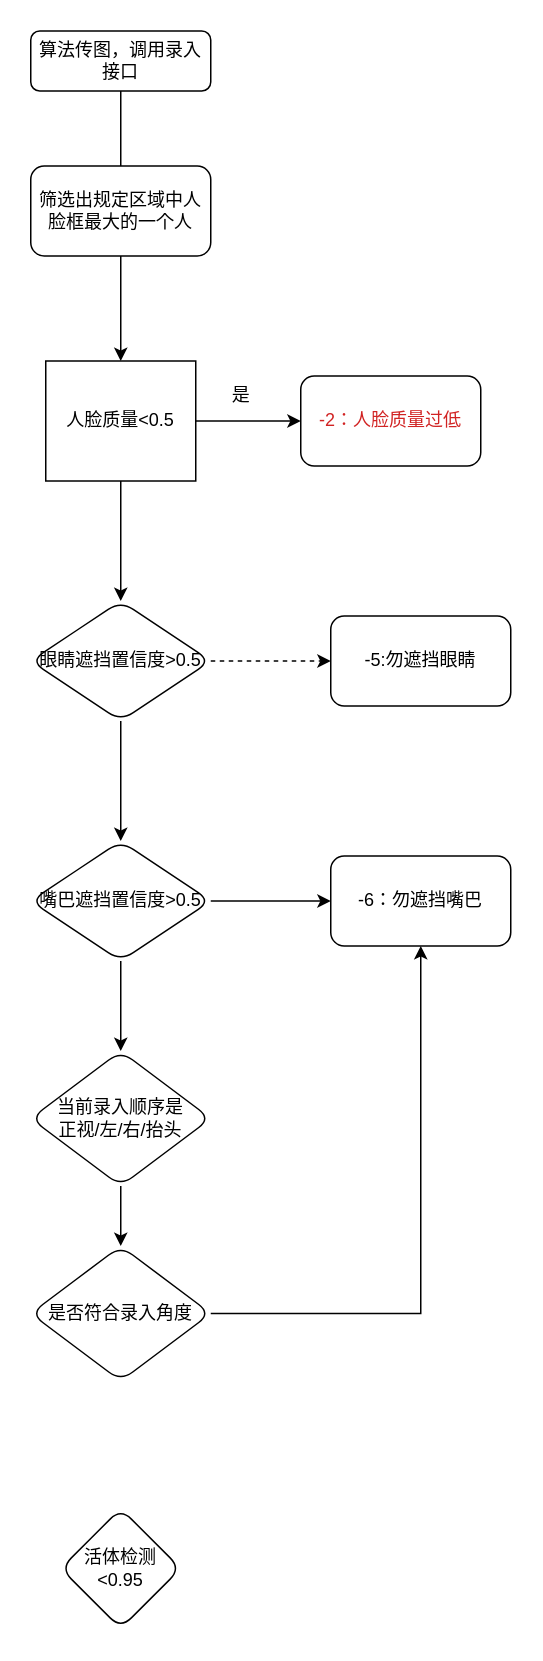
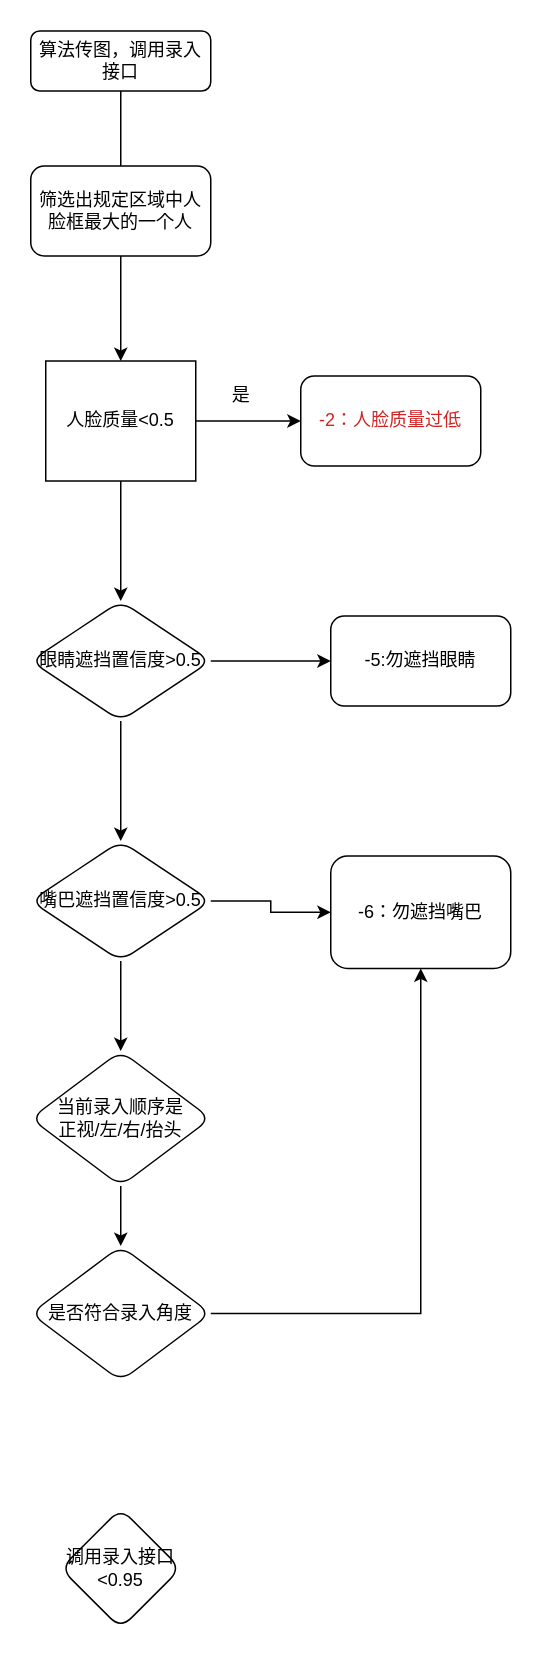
edge "眼睛遮挡置信度>0.5" -> "-5:勿遮挡眼睛": style dashed -> solid
node "-6：勿遮挡嘴巴": size 180x90 -> 180x113
node "活体检测<0.95": label "活体检测<0.95" -> "调用录入接口<0.95"
